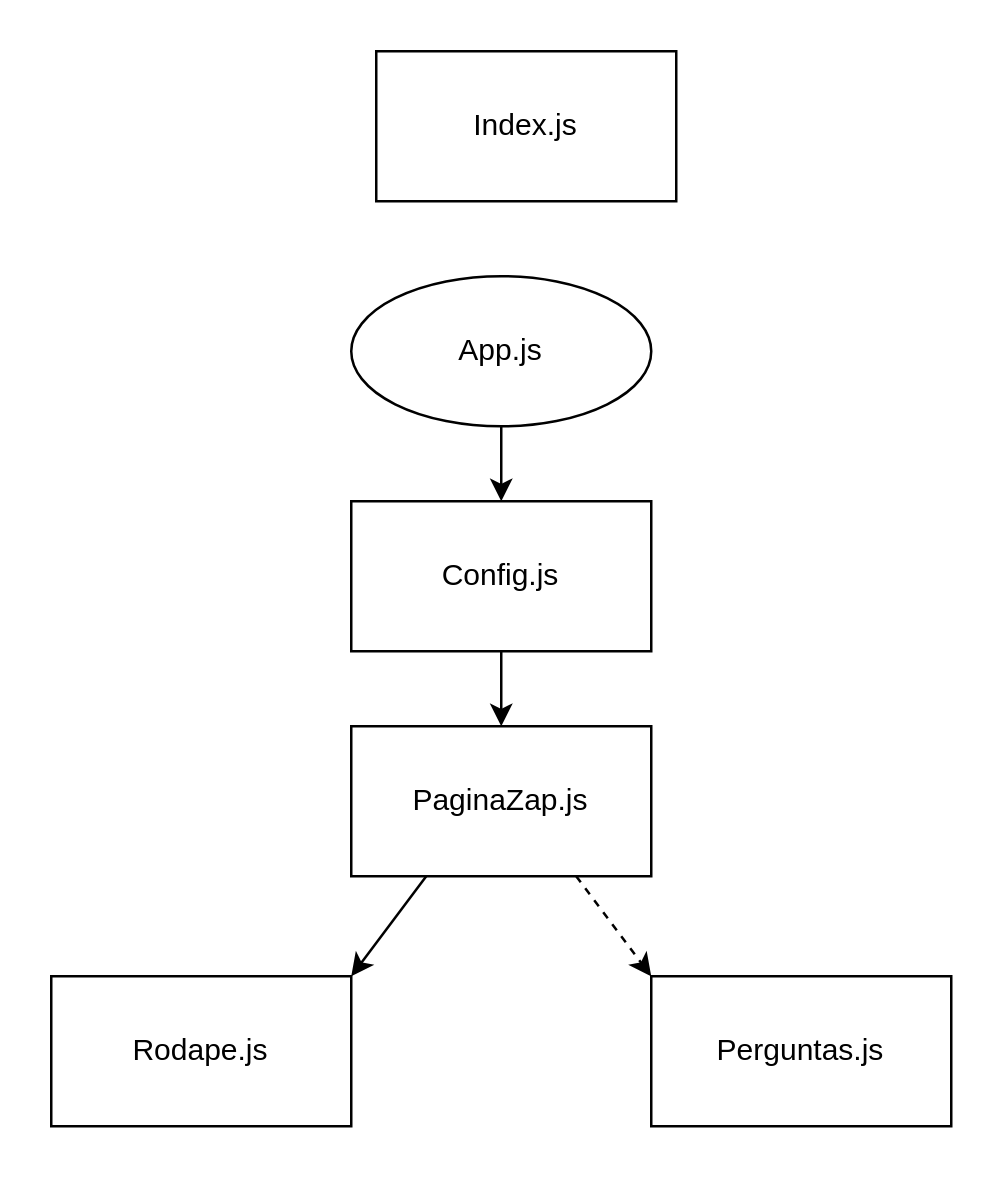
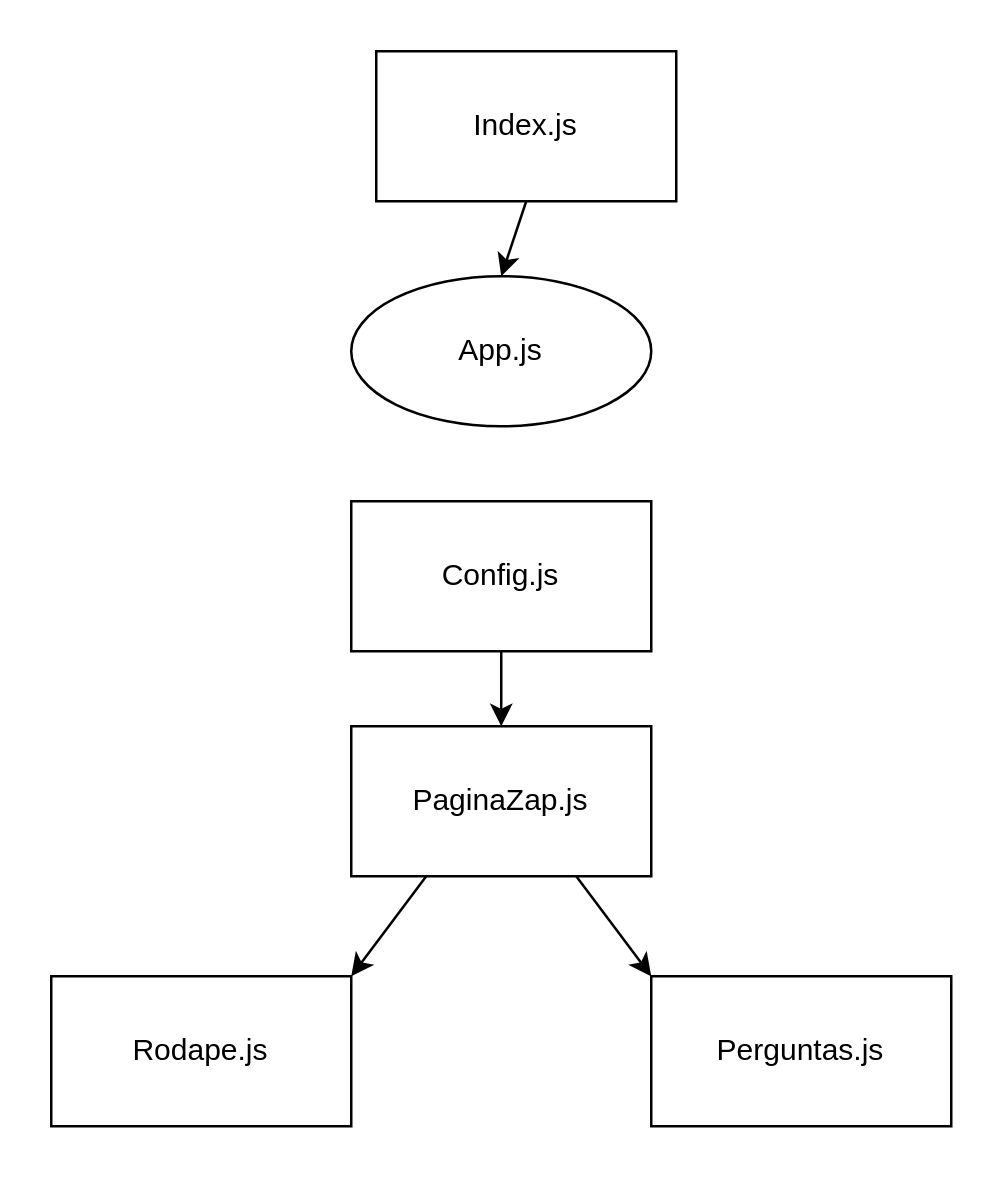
edge "Index.js" -> "App.js": added
edge "App.js" -> "Config.js": removed
edge "PaginaZap.js" -> "Perguntas.js": style dashed -> solid
